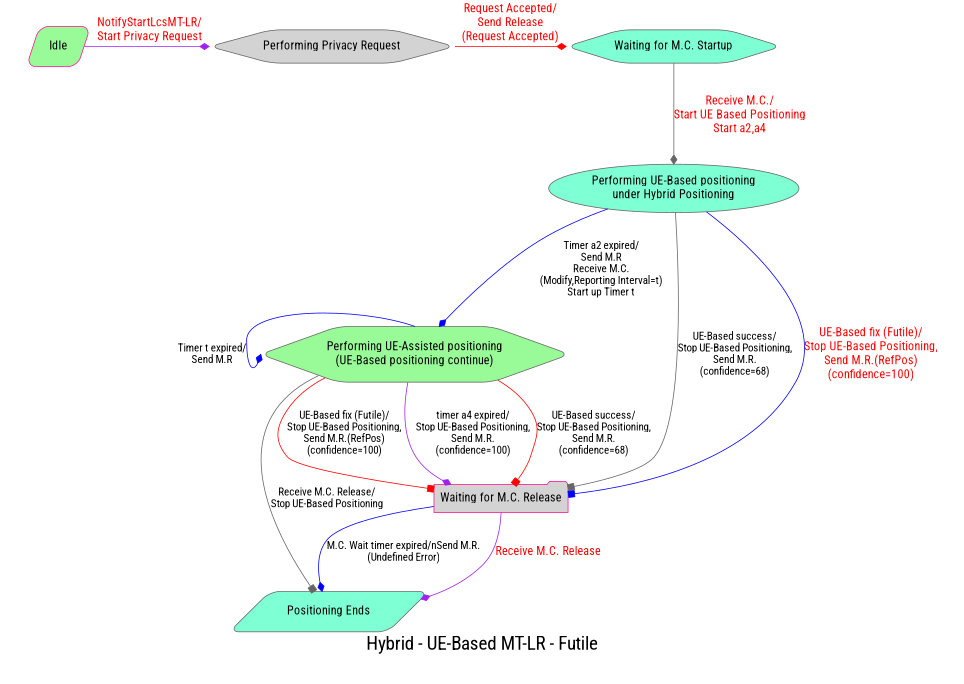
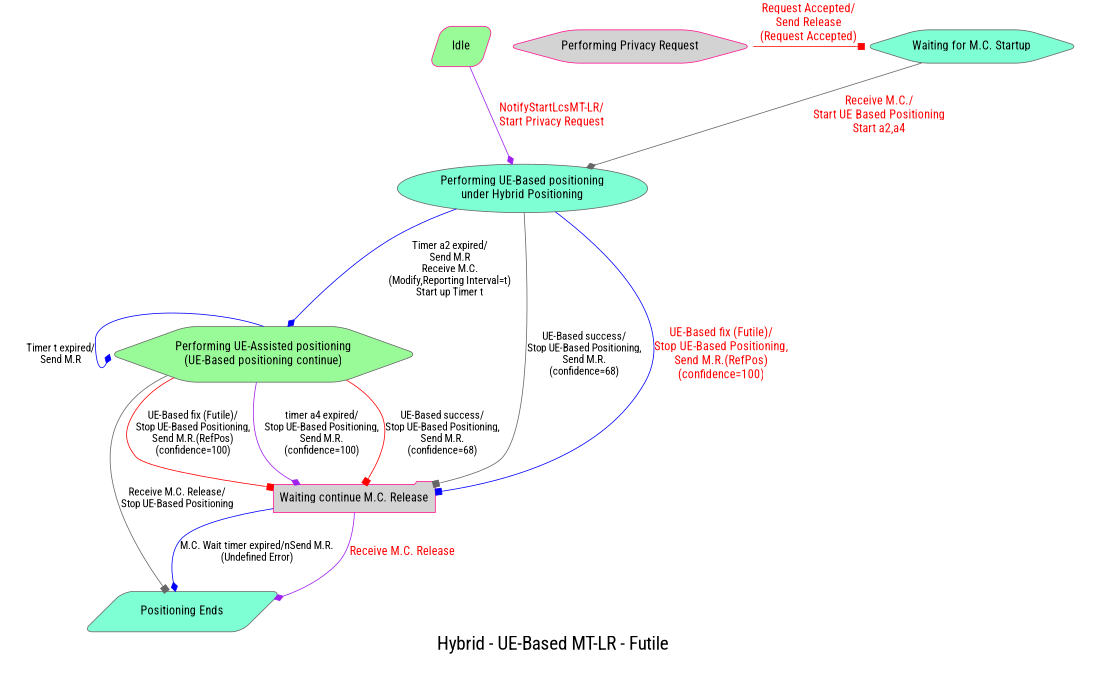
edge "Idle" -> "Performing Privacy Request": now "Idle" -> "Performing UE-Based positioning under Hybrid Positioning"
node "Performing Privacy Request": color gray40 -> deeppink
edge "Performing Privacy Request" -> "Waiting for M.C. Startup": arrowhead diamond -> box
node "Waiting for M.C. Release": label "Waiting for M.C. Release" -> "Waiting continue M.C. Release"
